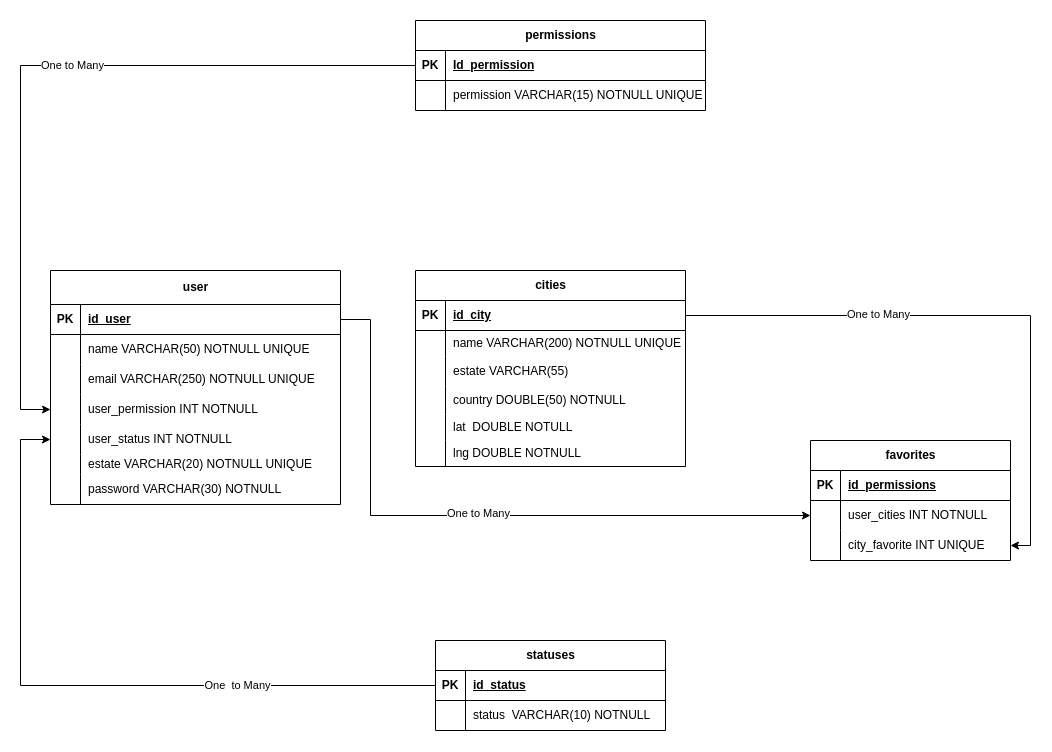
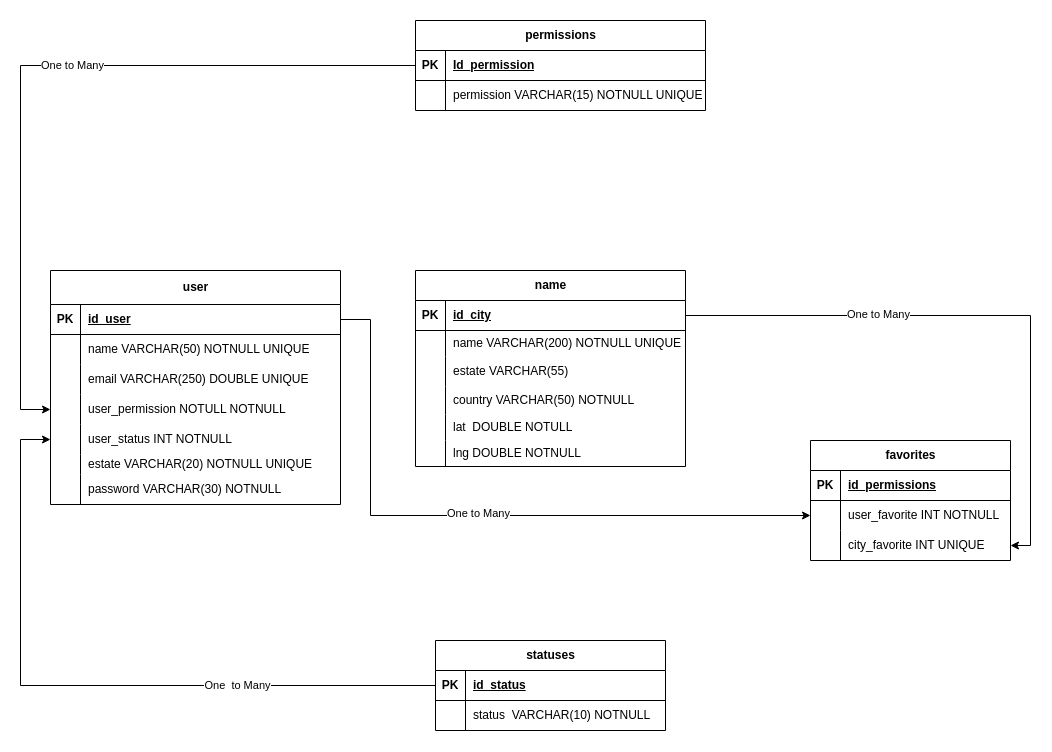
node "cities": label "cities" -> "name"
node "email VARCHAR(250) NOTNULL UNIQUE": label "email VARCHAR(250) NOTNULL UNIQUE" -> "email VARCHAR(250) DOUBLE UNIQUE"
node "country DOUBLE(50) NOTNULL": label "country DOUBLE(50) NOTNULL" -> "country VARCHAR(50) NOTNULL"
node "user_permission INT NOTNULL": label "user_permission INT NOTNULL" -> "user_permission NOTULL NOTNULL"
node "user_cities INT NOTNULL": label "user_cities INT NOTNULL" -> "user_favorite INT NOTNULL"
